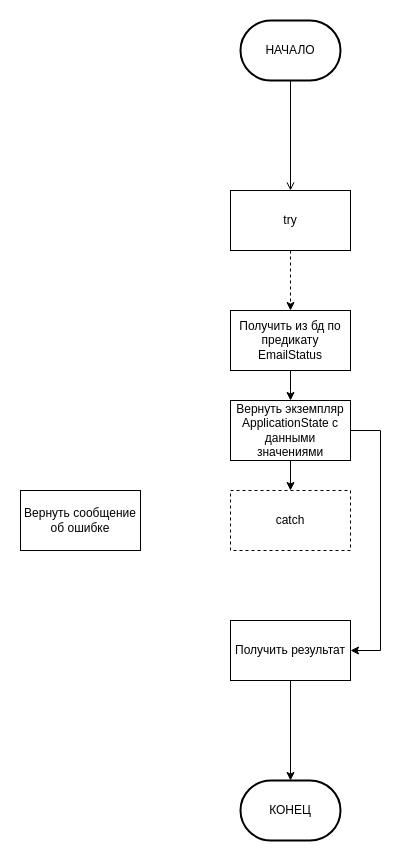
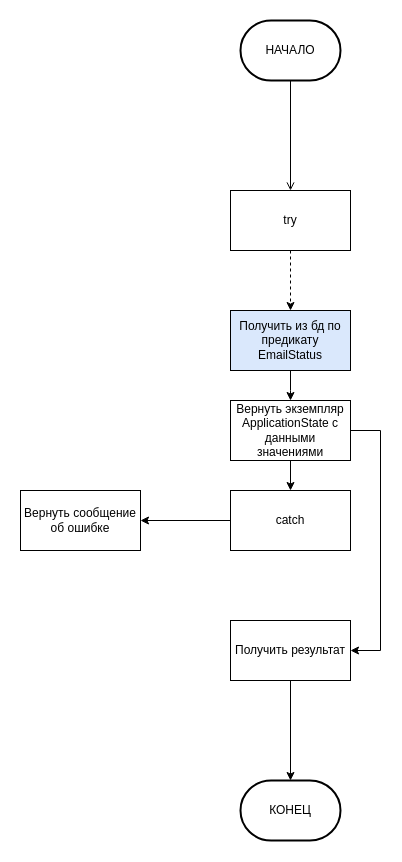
node "Получить из бд по предикату EmailStatus": fillcolor #ffffff -> #dae8fc
edge "catch" -> "Вернуть сообщение об ошибке": added
node "catch": style dashed -> solid
